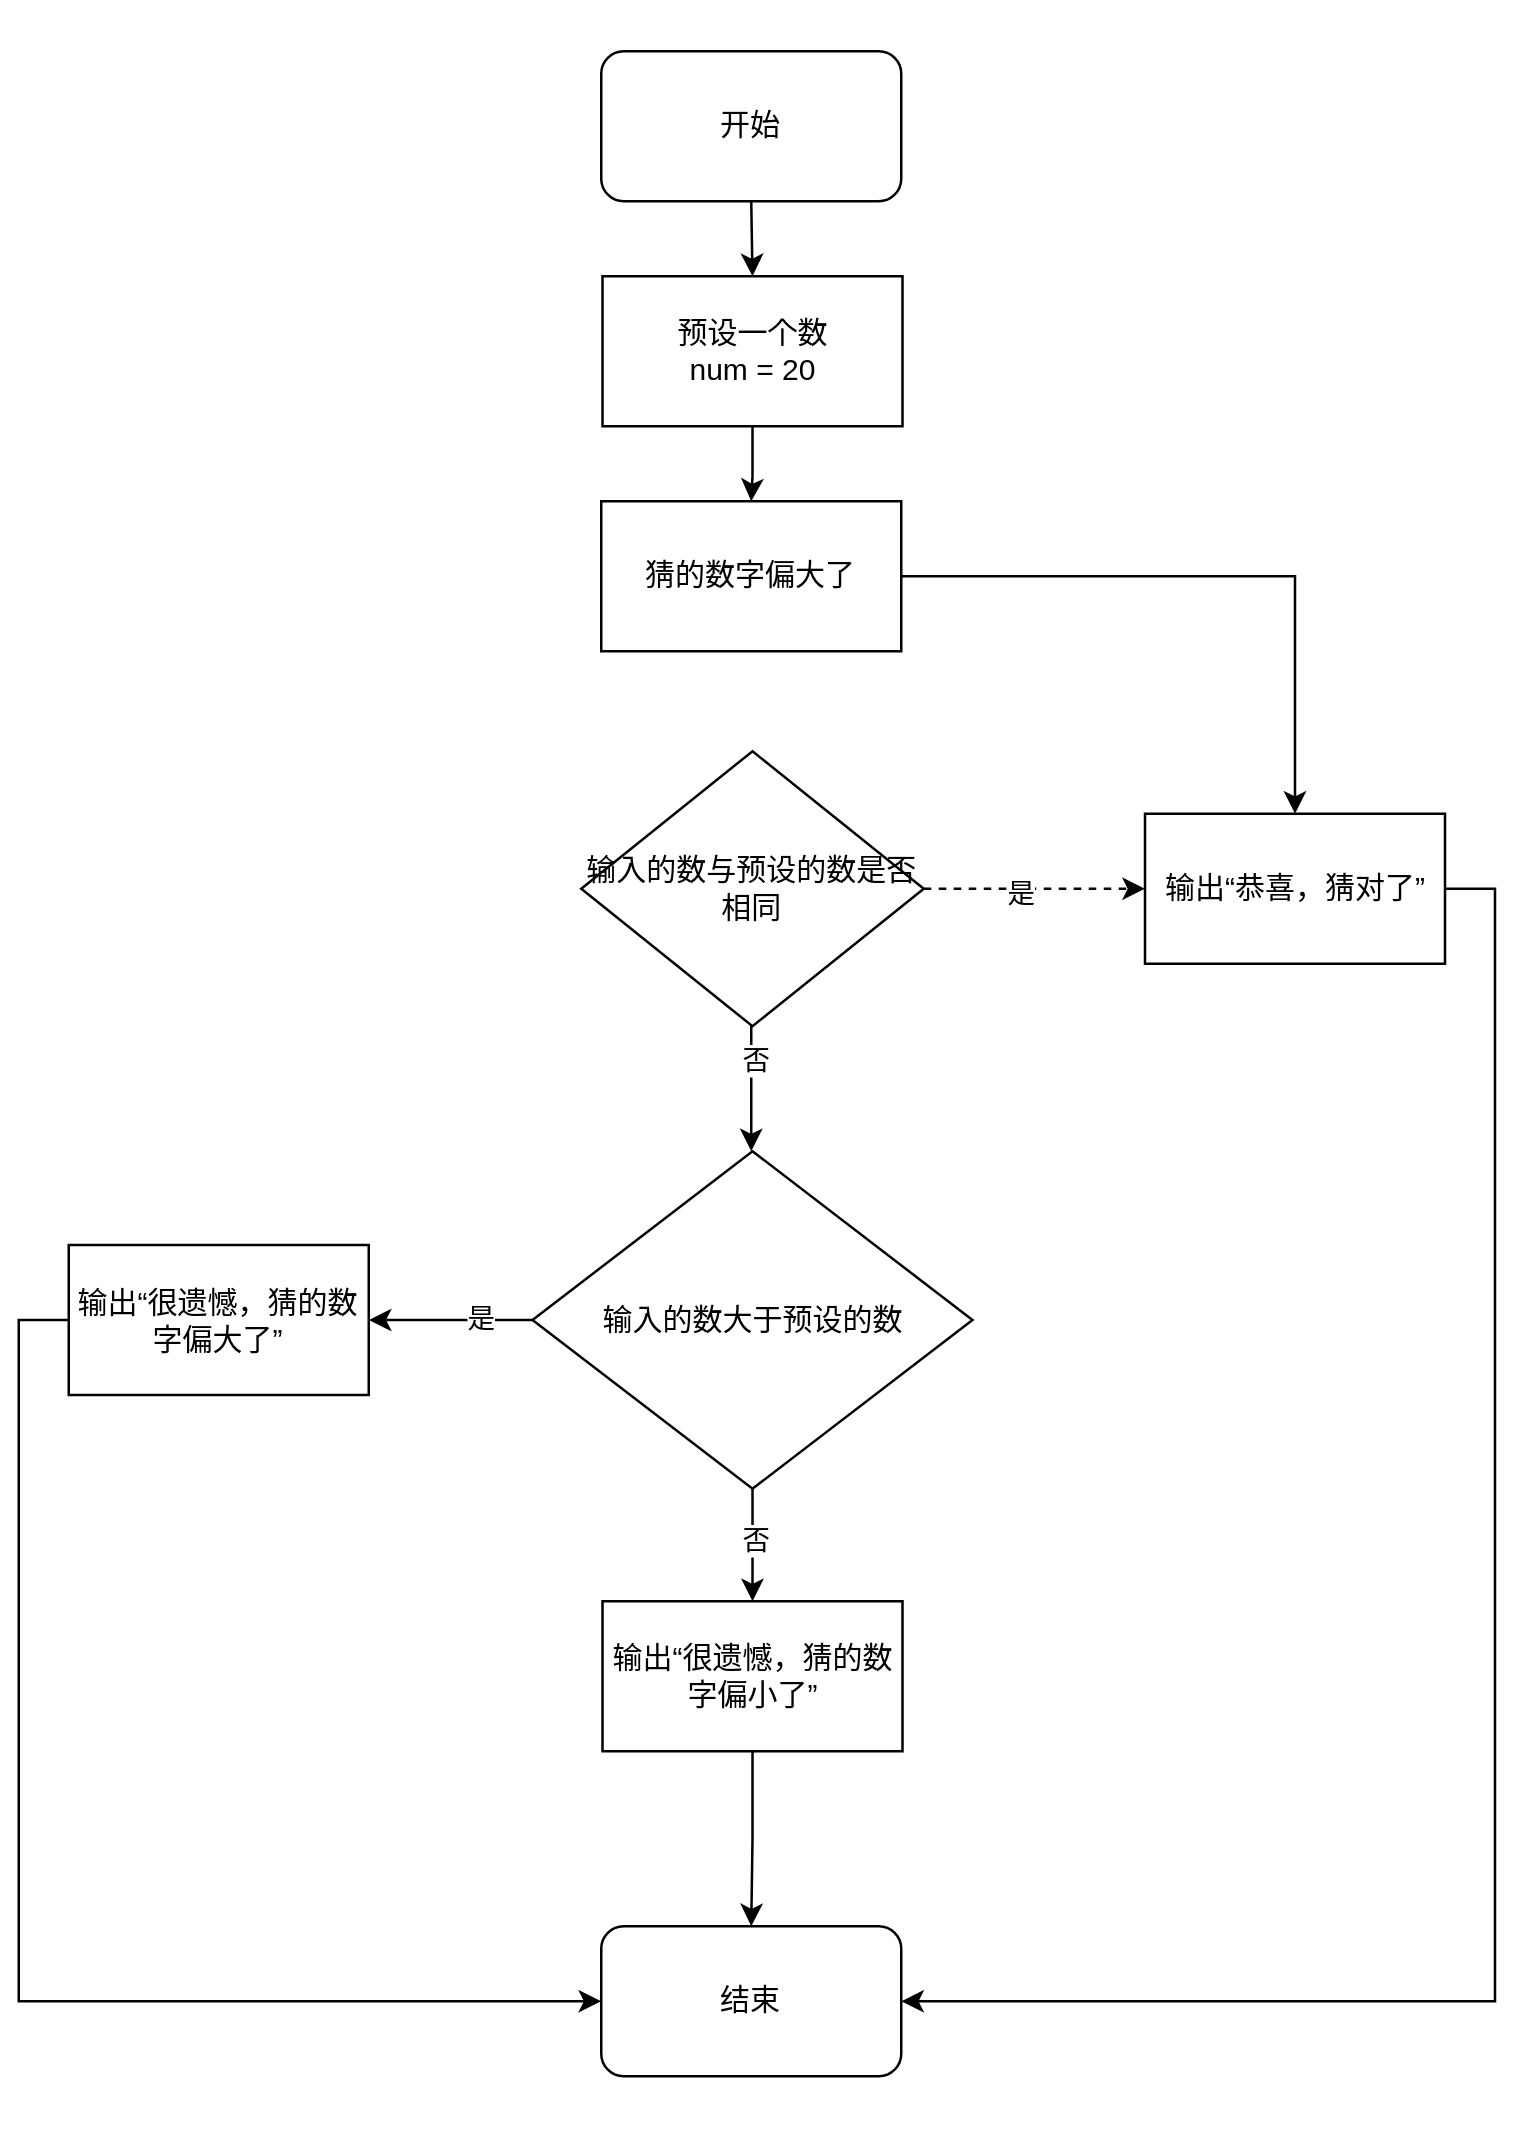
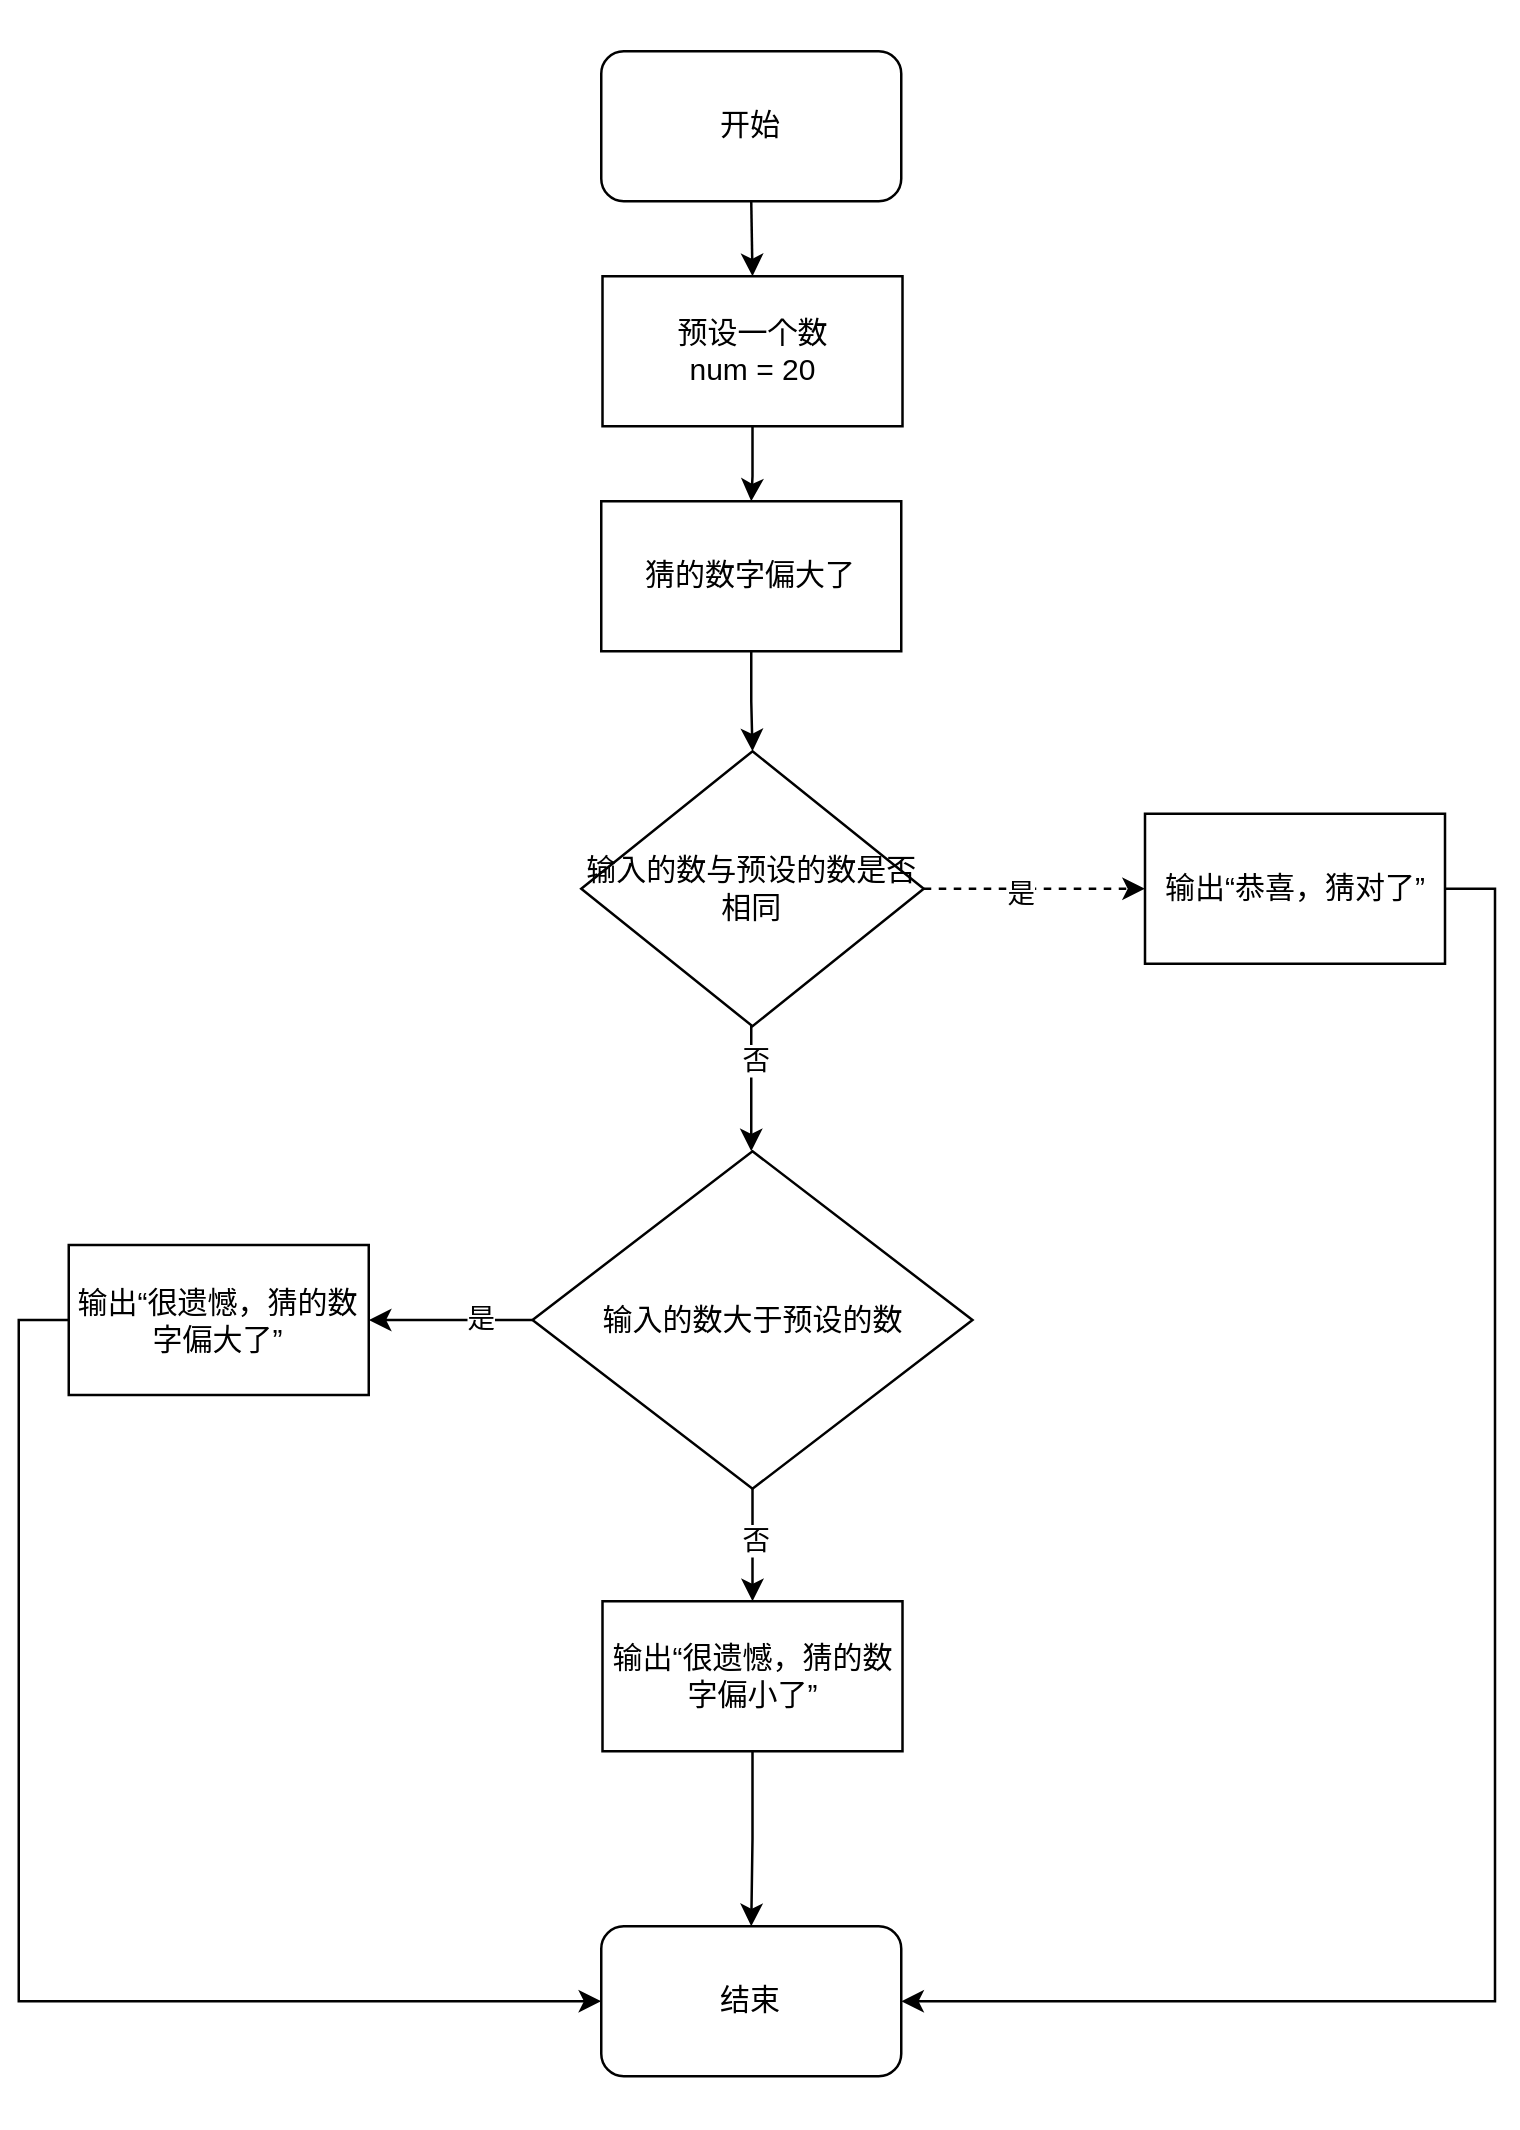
edge "猜的数字偏大了" -> "输出“恭喜，猜对了”": now "猜的数字偏大了" -> "输入的数与预设的数是否相同"
